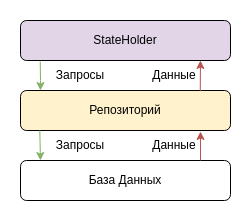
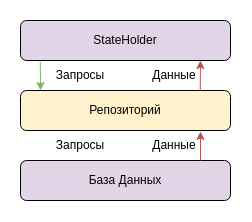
edge "Репозиторий" -> "База Данных": removed
node "База Данных": fillcolor #ffffff -> #e1d5e7
